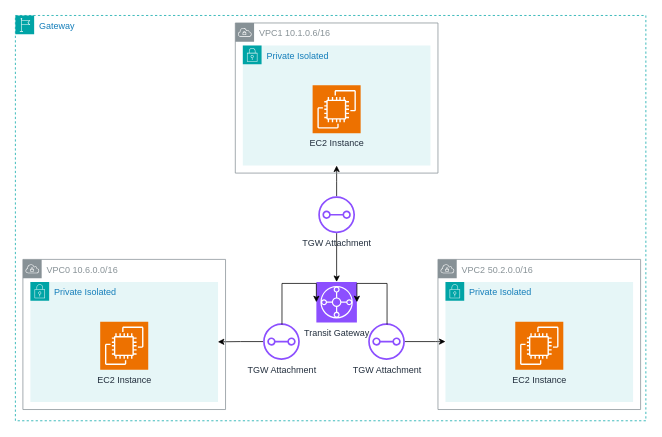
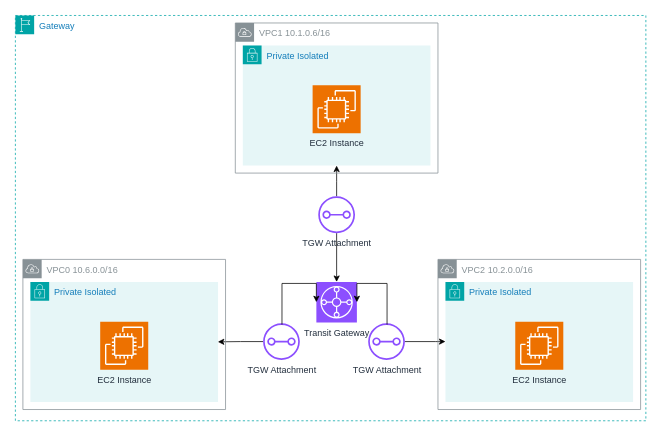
node "VPC2 50.2.0.0/16": label "VPC2 50.2.0.0/16" -> "VPC2 10.2.0.0/16"
